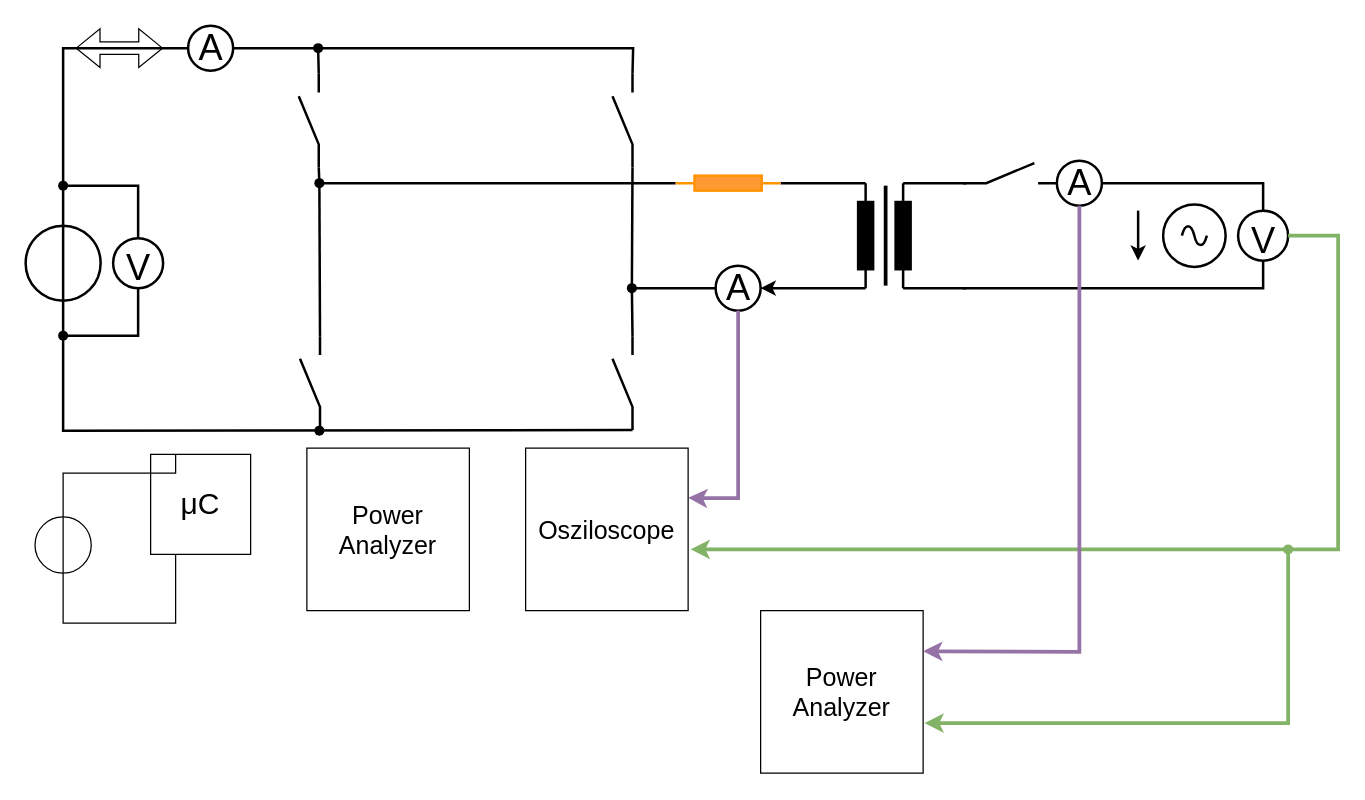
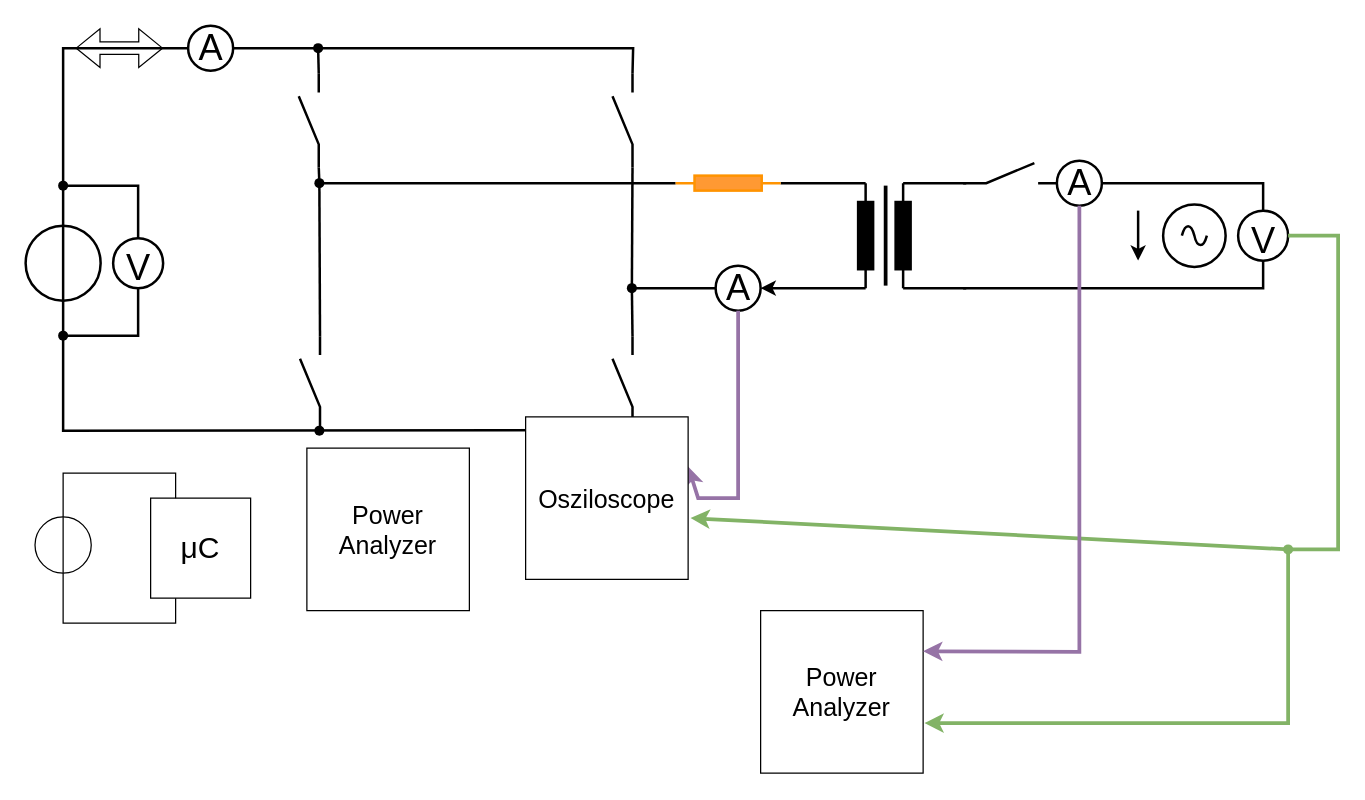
node "μC": moved (201, 504) -> (201, 548)
node "Osziloscope": moved (607, 529) -> (607, 498)
